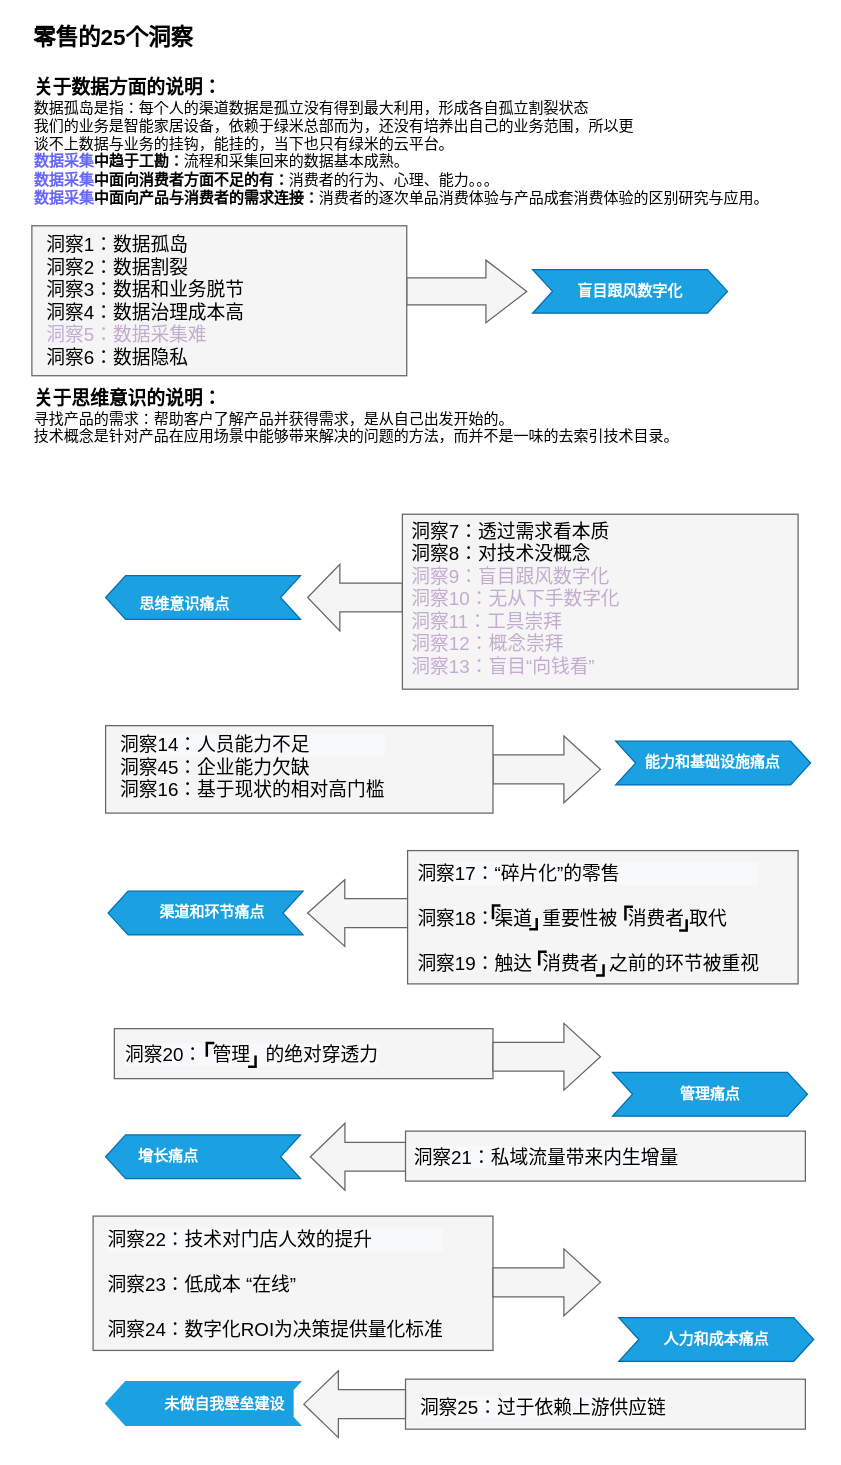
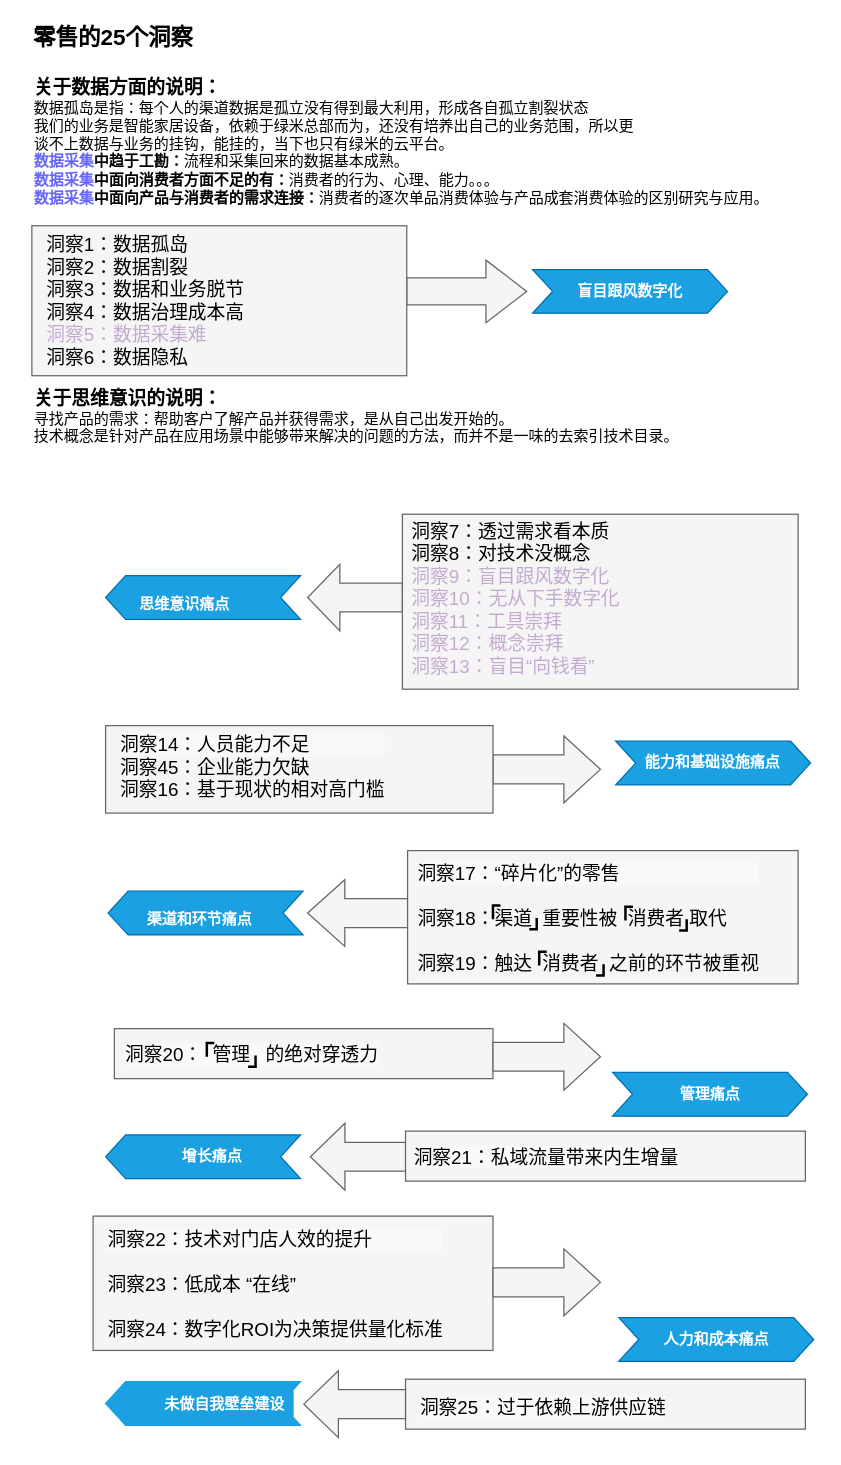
node "渠道和环节痛点": moved (212, 913) -> (199, 919)
node "增长痛点": moved (168, 1157) -> (212, 1157)
